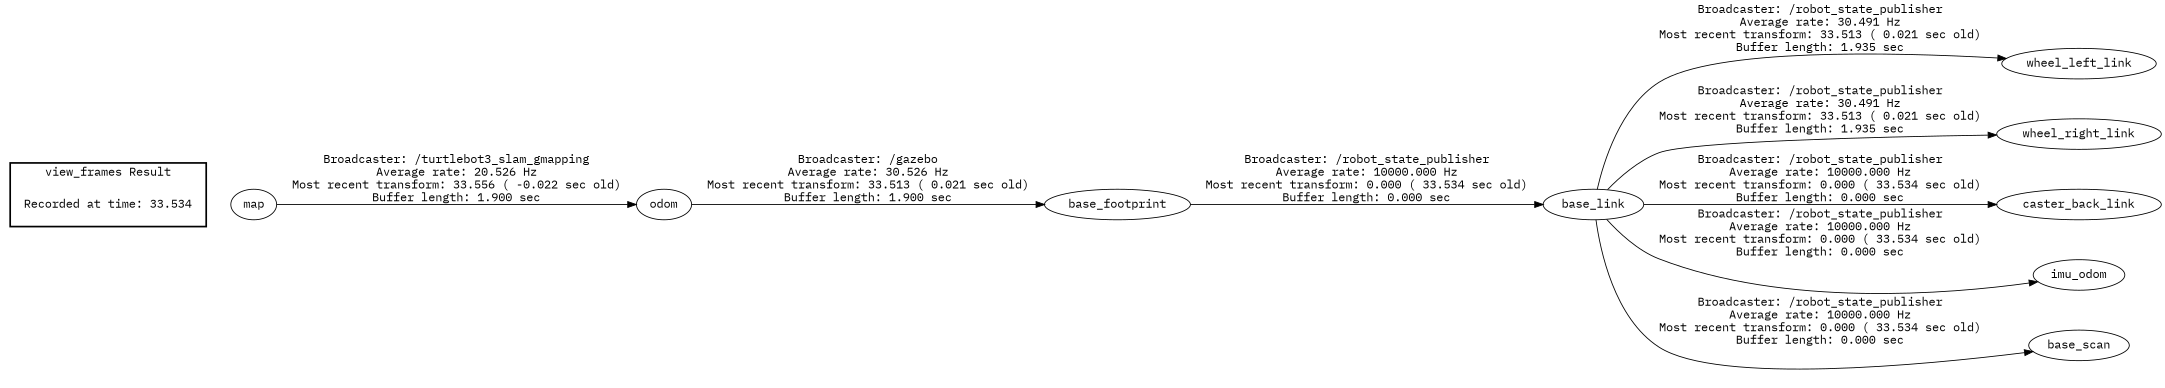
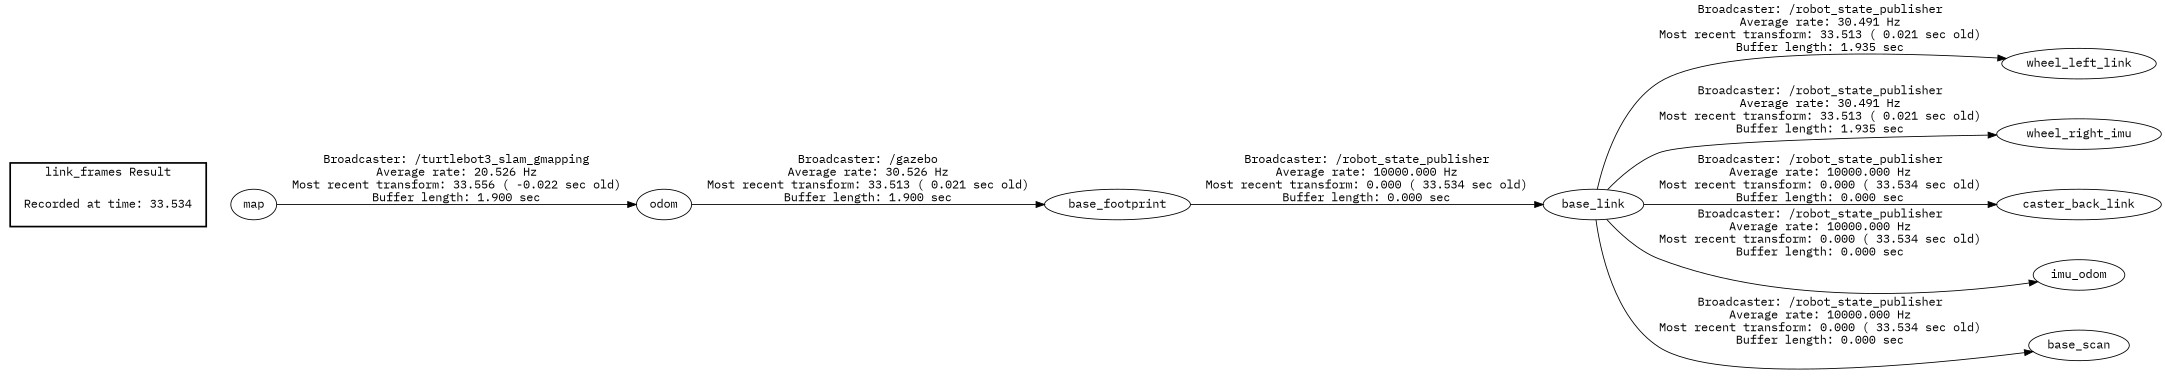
node "wheel_right_link": label "wheel_right_link" -> "wheel_right_imu"
cluster "view_frames Result": label "view_frames Result" -> "link_frames Result"
